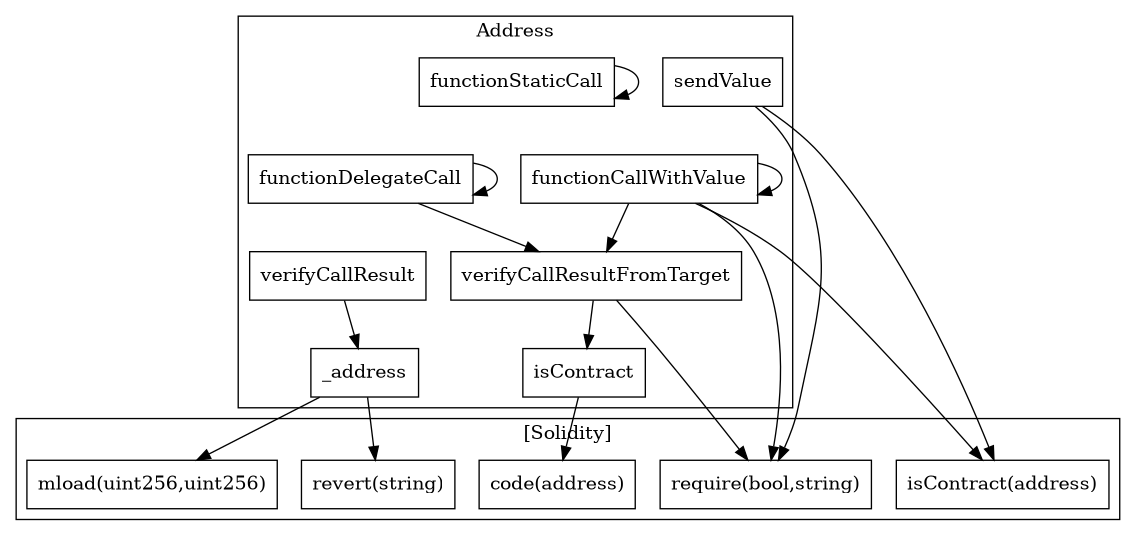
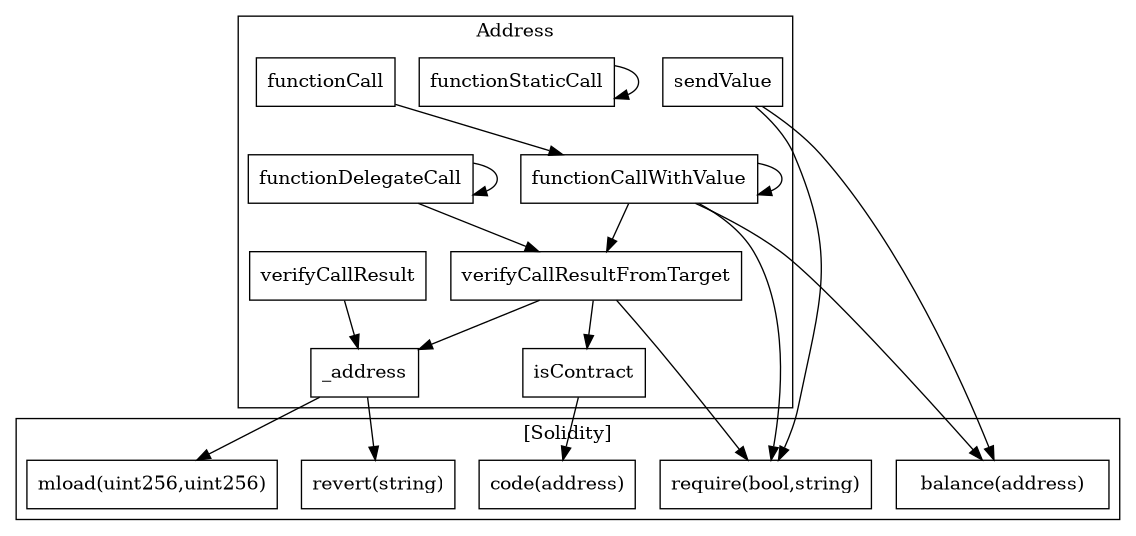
node "functionCall": added
edge "verifyCallResultFromTarget" -> "_address": added
node "isContract(address)": label "isContract(address)" -> "balance(address)"
